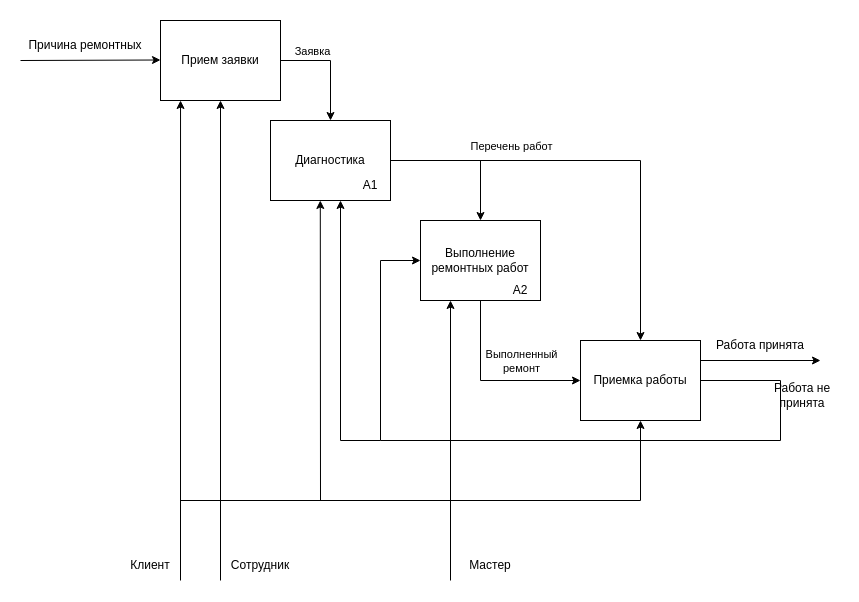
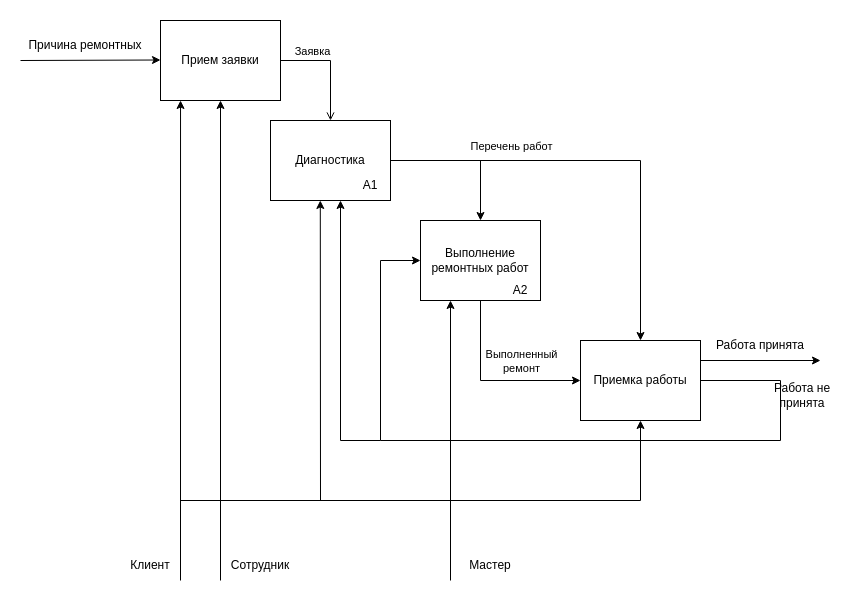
edge "Прием заявки" -> "Диагностика": arrowhead classic -> open
